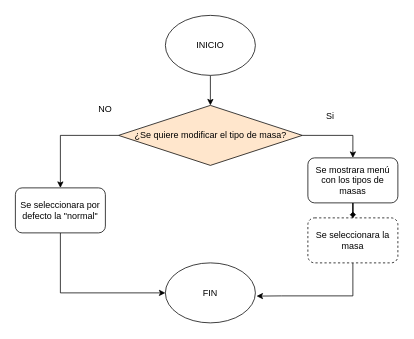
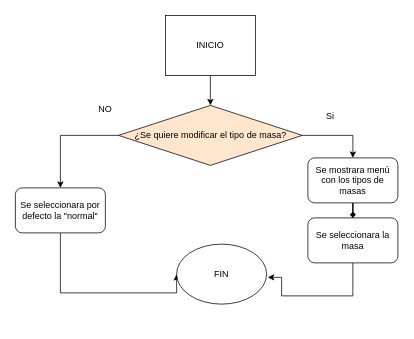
node "INICIO": shape ellipse -> rectangle
node "Se seleccionara la masa": style dashed -> solid
node "FIN": moved (210, 293) -> (222, 274)
